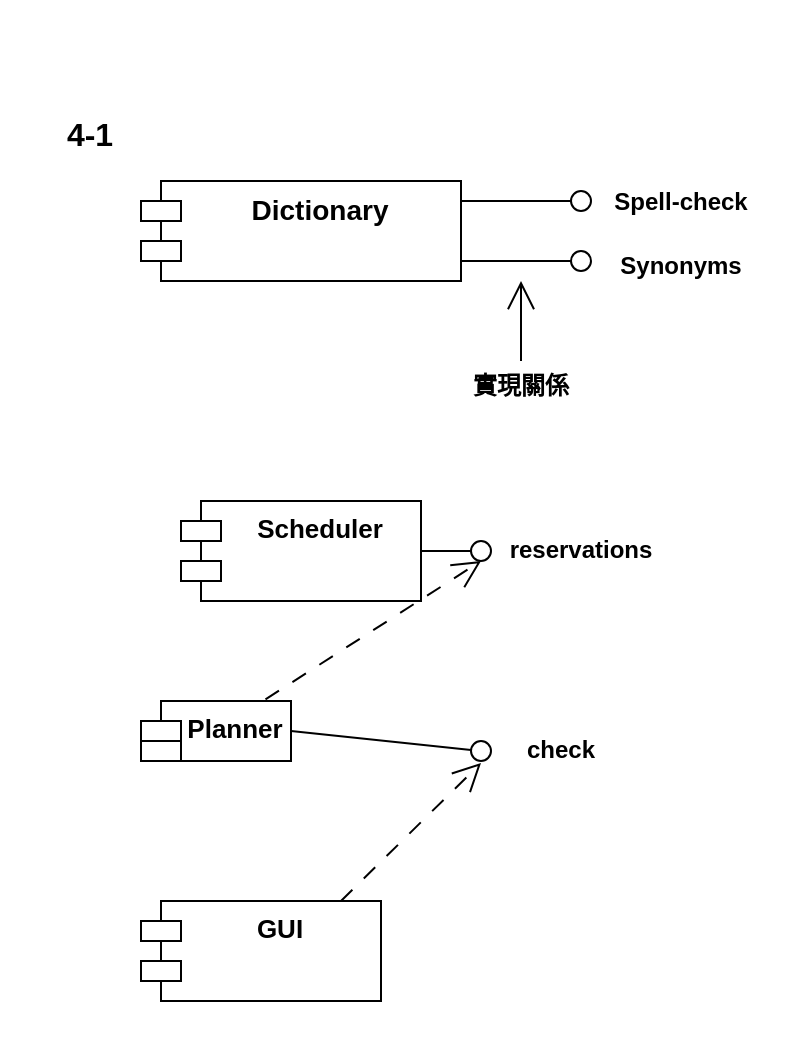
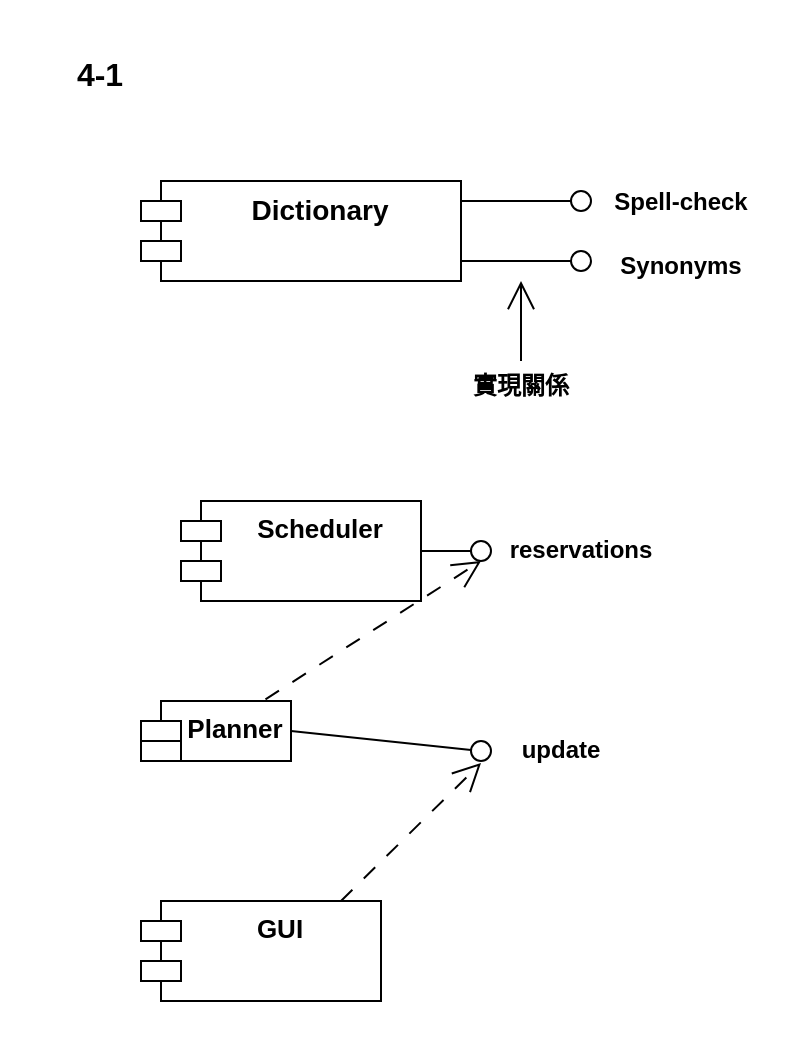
node "4-1": moved (91, 131) -> (101, 71)
node "check": label "check" -> "update"
